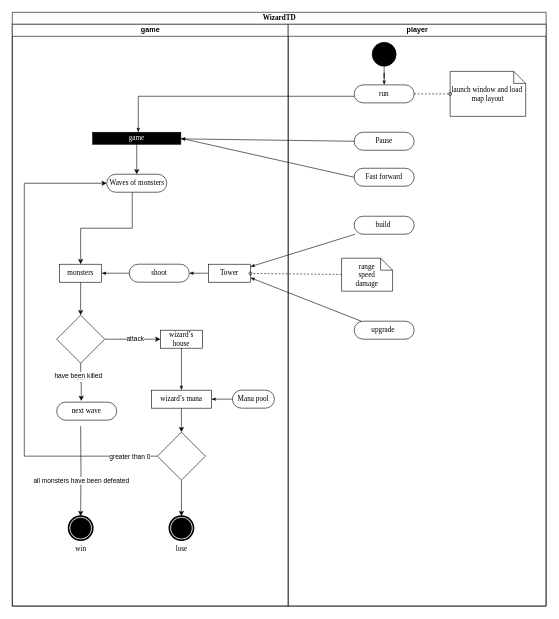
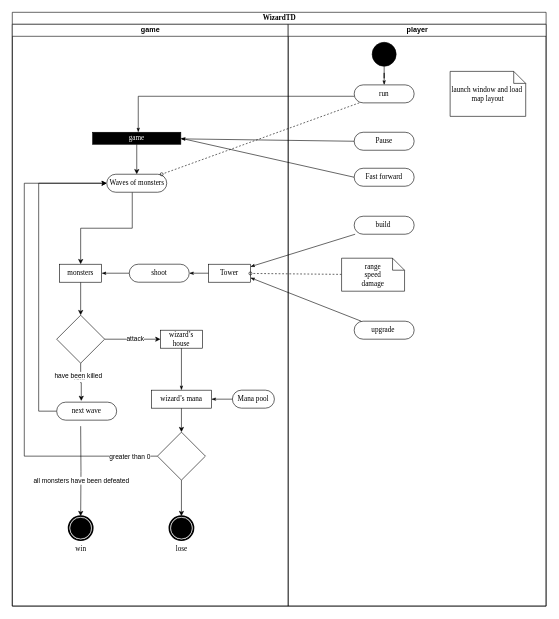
edge "run" -> "launch window and load map layout": now "run" -> "Waves of monsters"
node "range speed damage": size 51x33 -> 63x33
edge "next wave" -> "Waves of monsters": added
